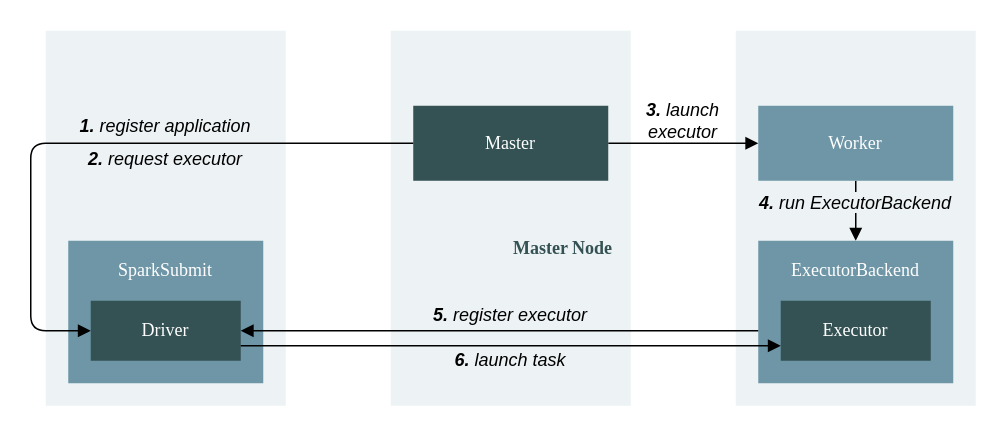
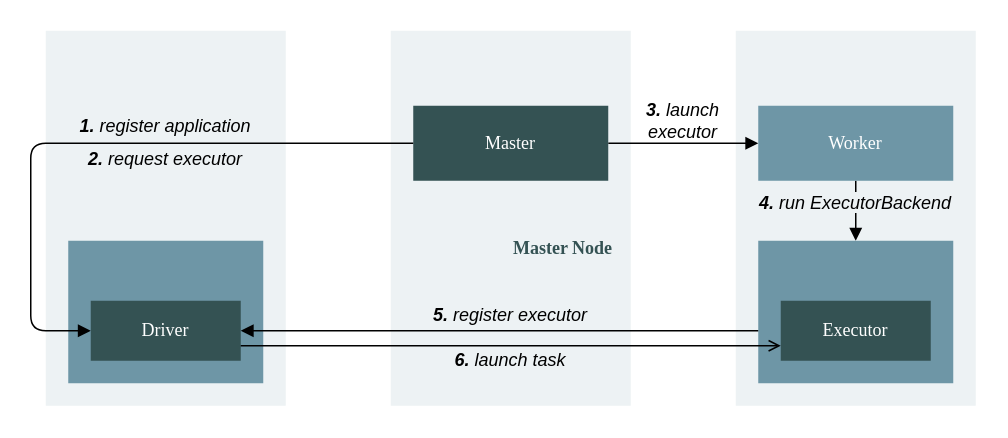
node "SparkSubmit": removed
node "ExecutorBackend": removed
edge "Driver" -> "Executor": arrowhead block -> open
